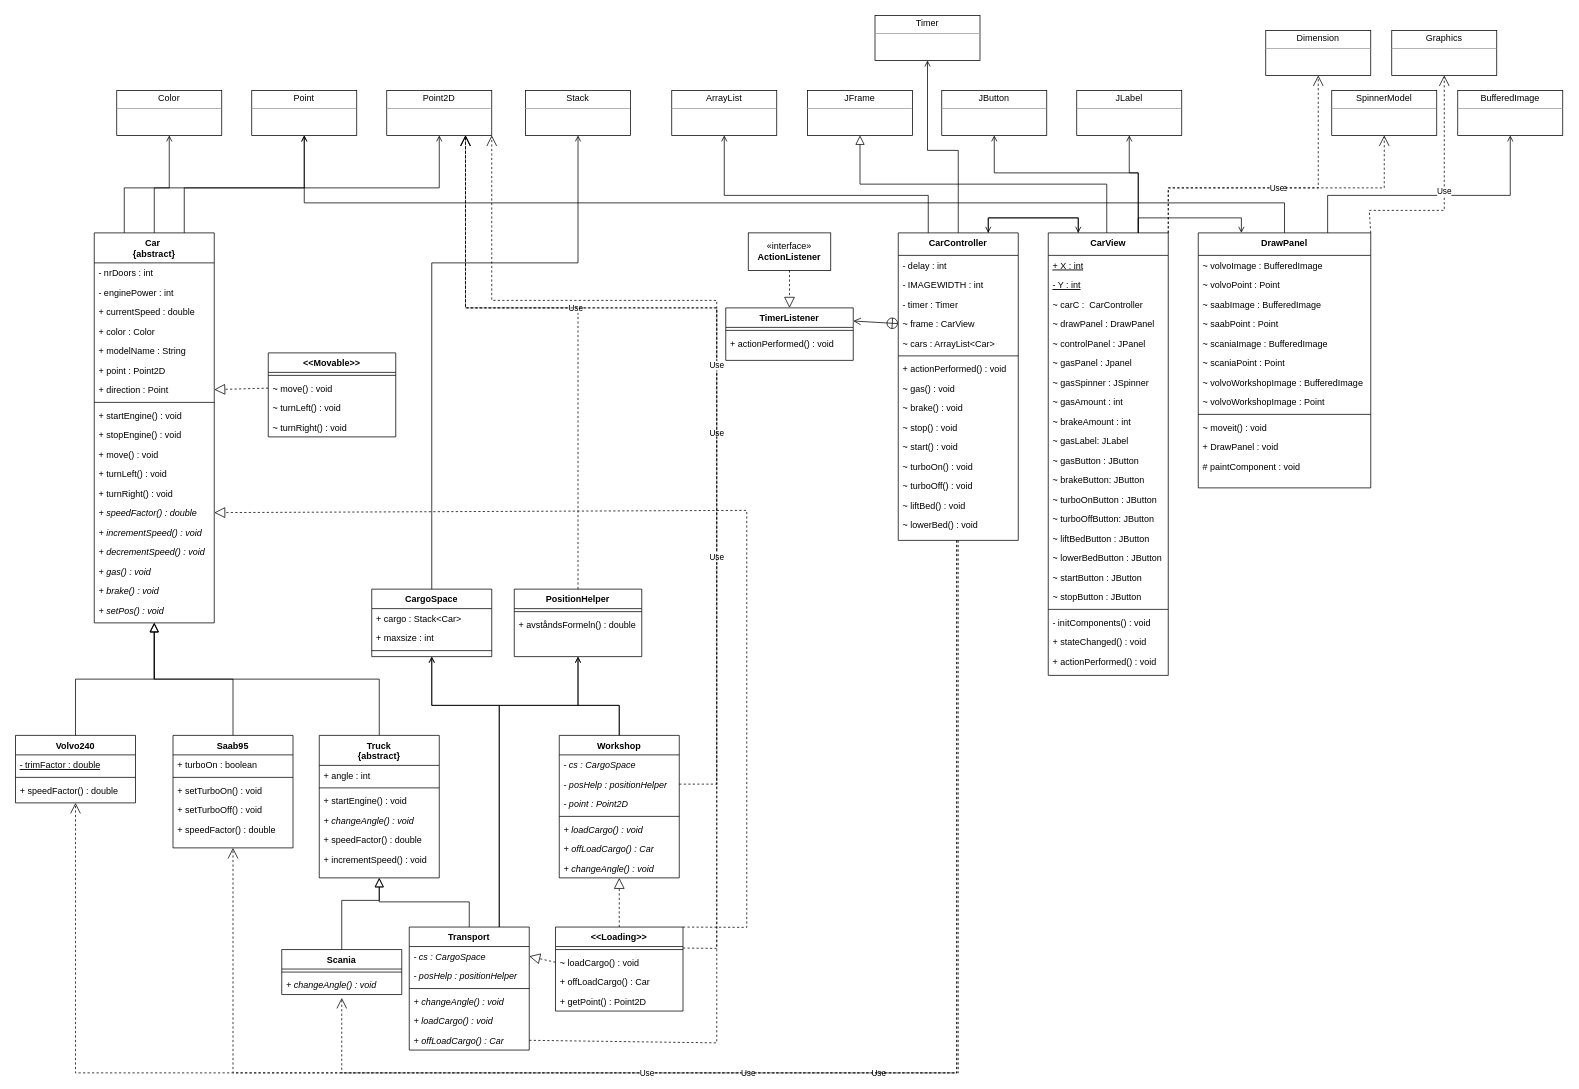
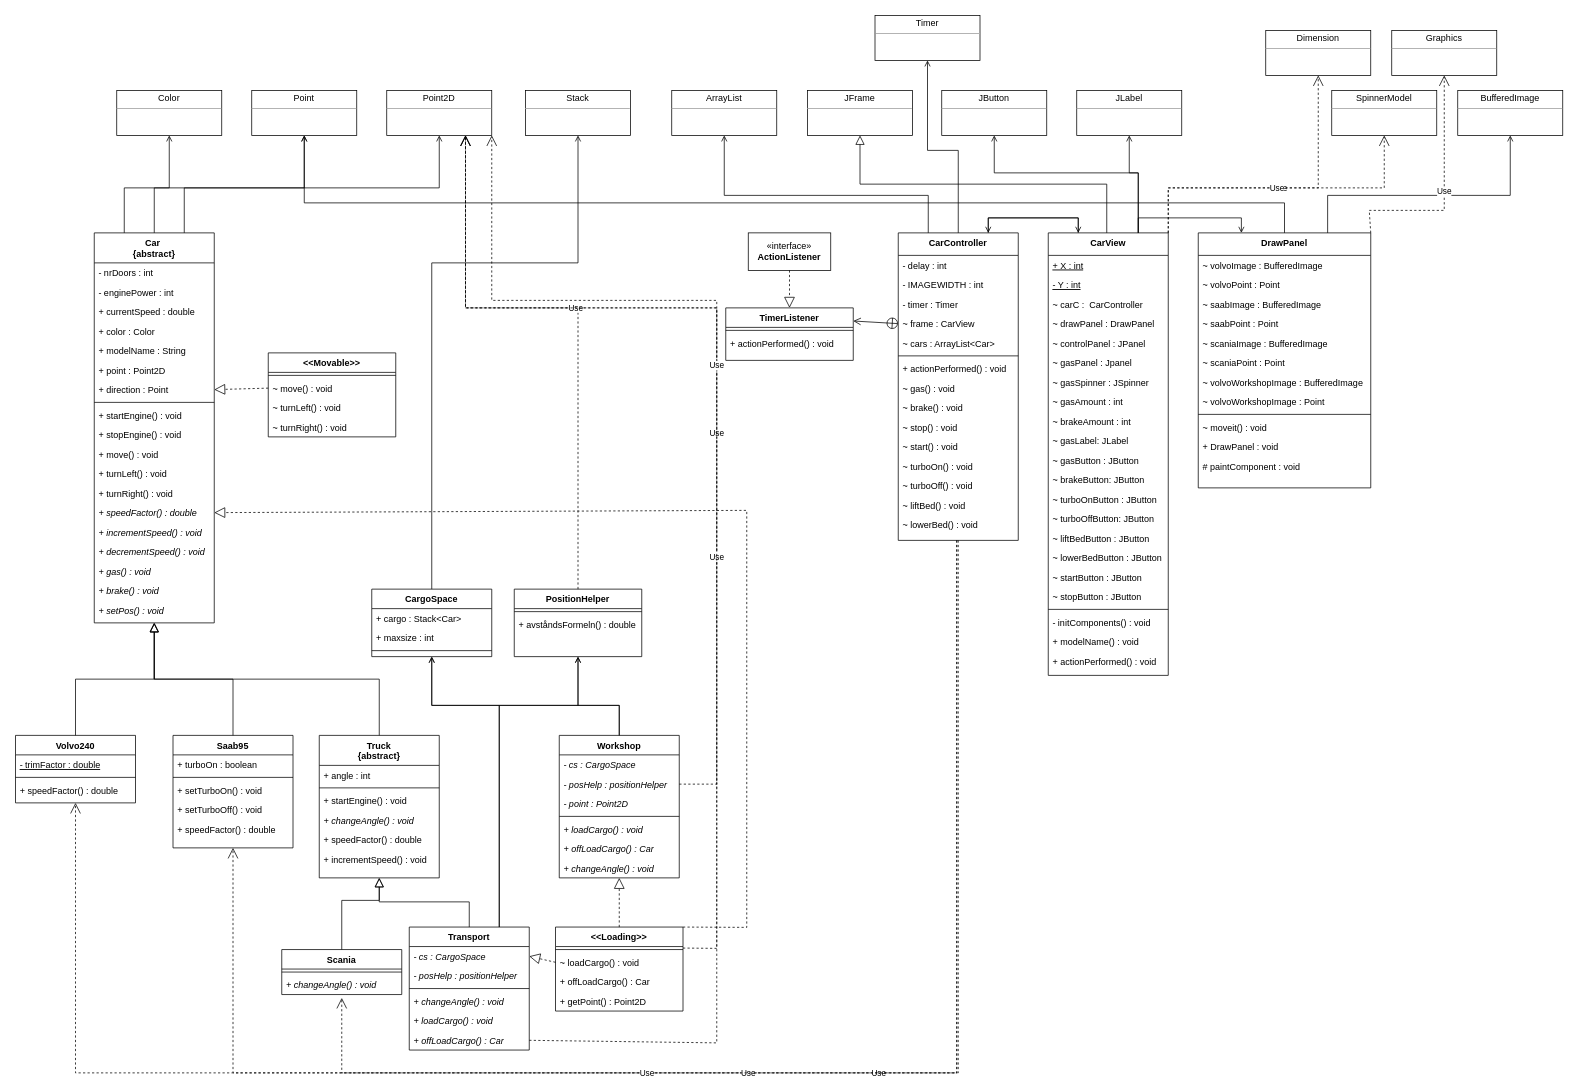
node "+ stateChanged() : void": label "+ stateChanged() : void" -> "+ modelName() : void"
